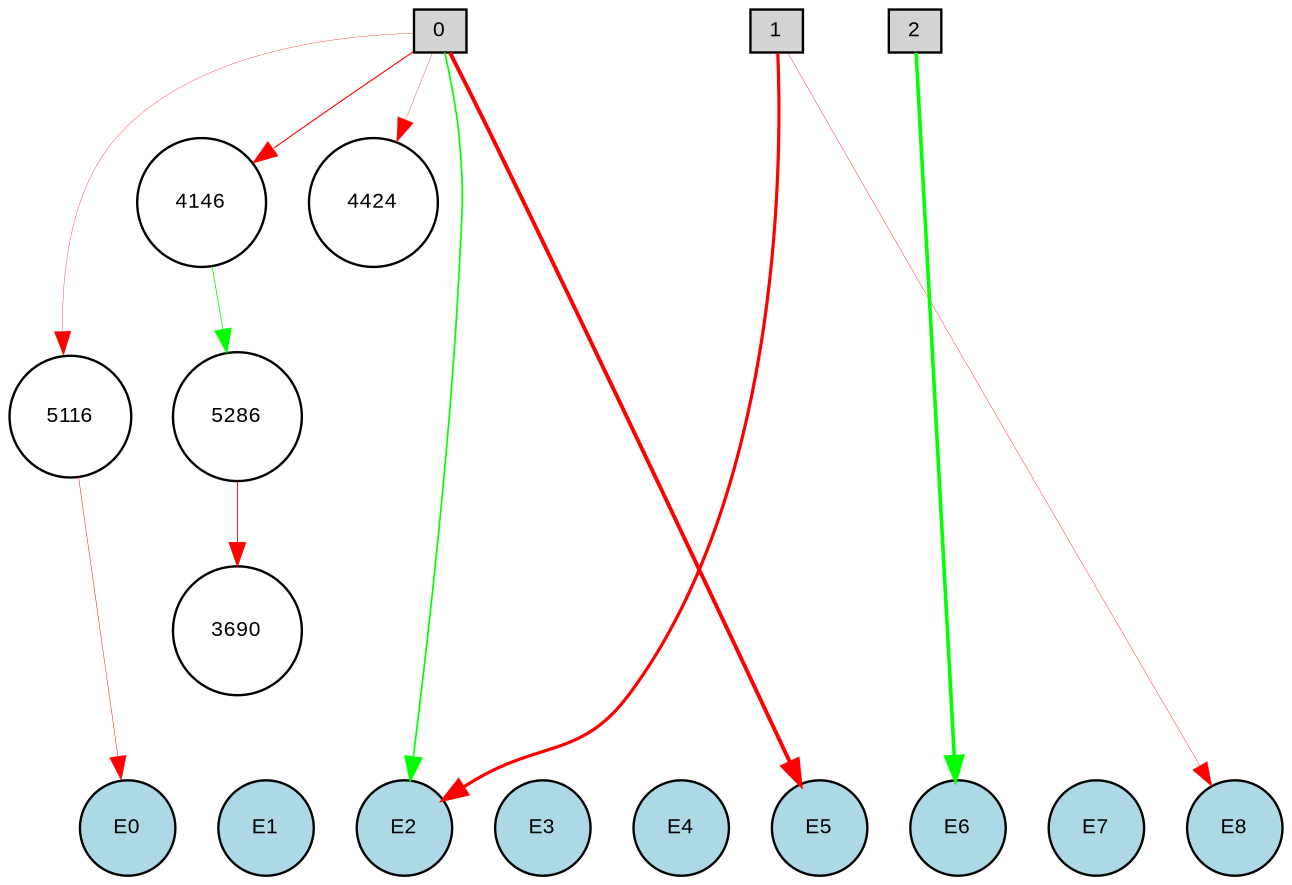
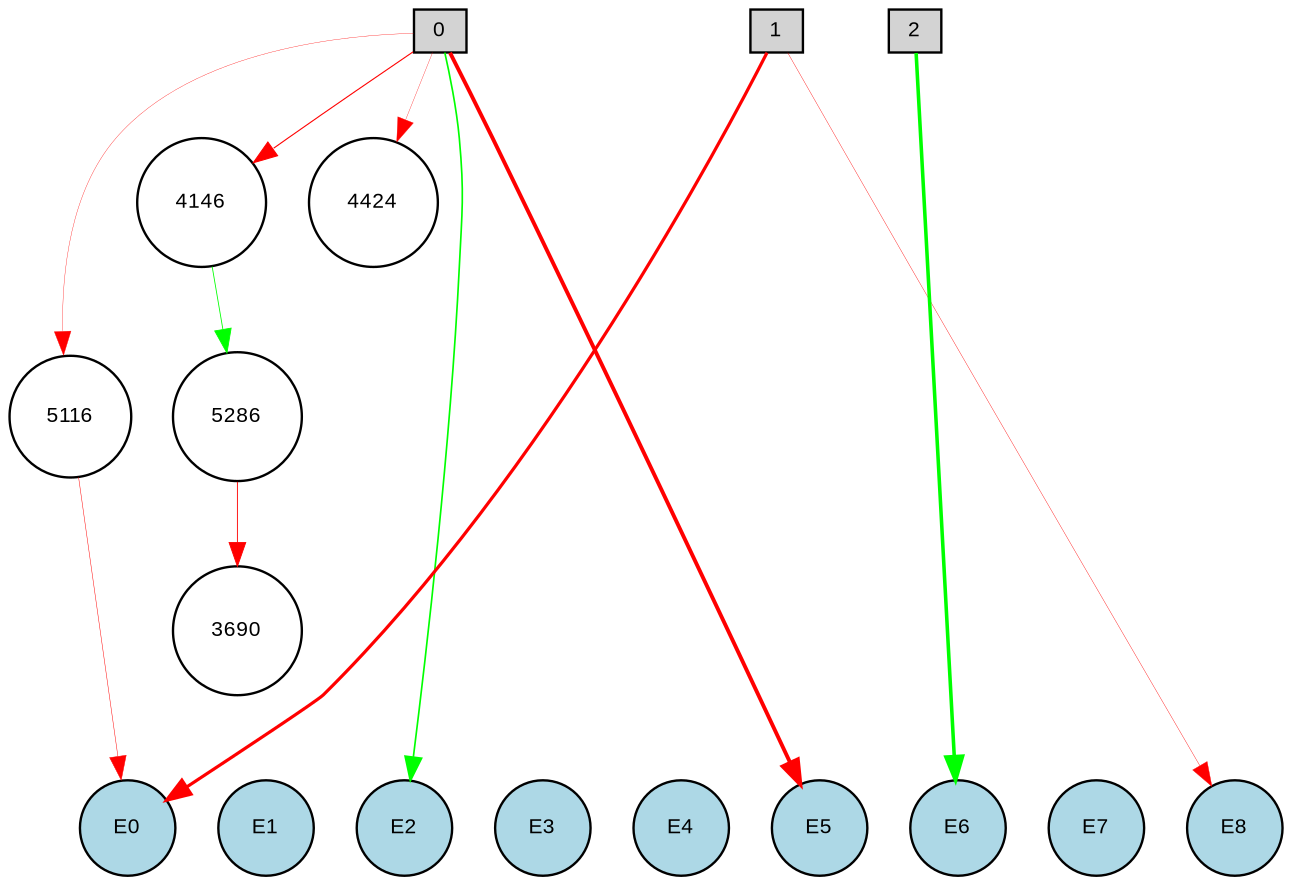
edge "1" -> "E2": now "1" -> "E0"
